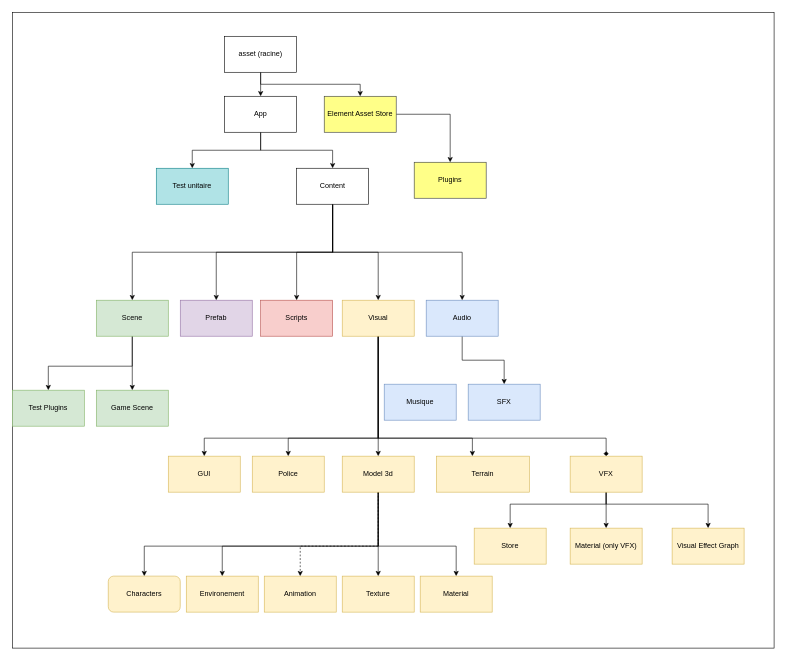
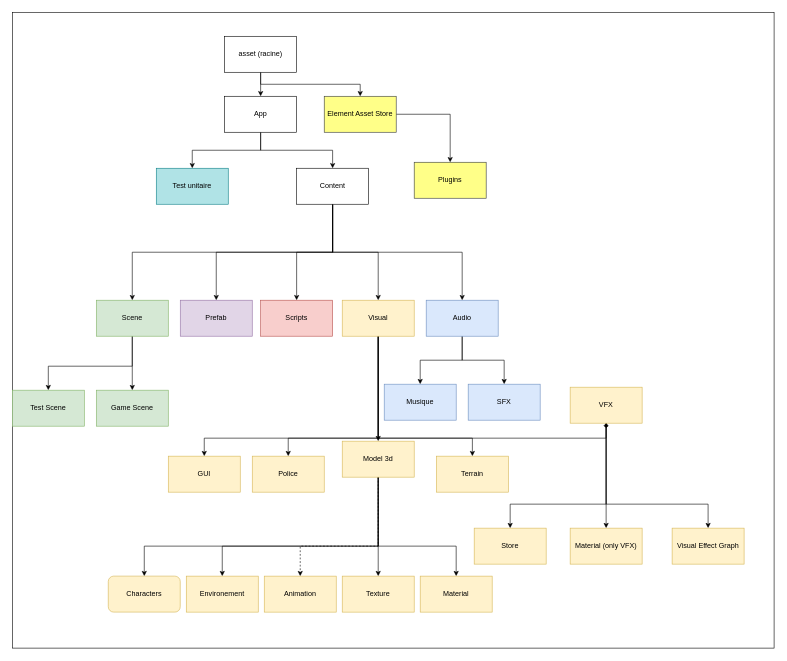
edge "Audio" -> "Musique": added
node "Test Plugins": label "Test Plugins" -> "Test Scene"
node "Model 3d": moved (378, 474) -> (378, 459)
node "Terrain": size 93x36 -> 72x36
node "VFX": moved (606, 474) -> (606, 405)
